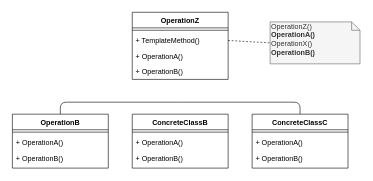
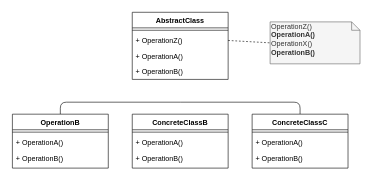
node "OperationZ": label "OperationZ" -> "AbstractClass"
node "+ TemplateMethod()": label "+ TemplateMethod()" -> "+ OperationZ()"
